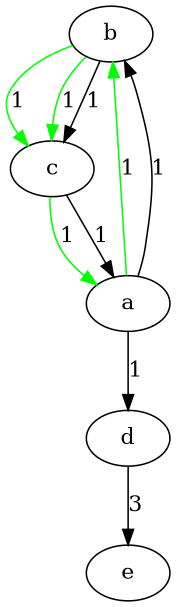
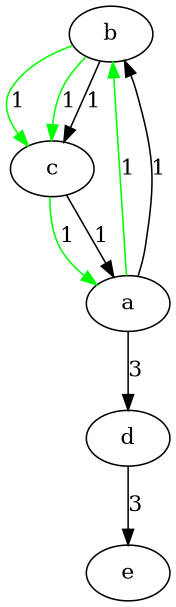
edge "a" -> "d": label "1" -> "3"
